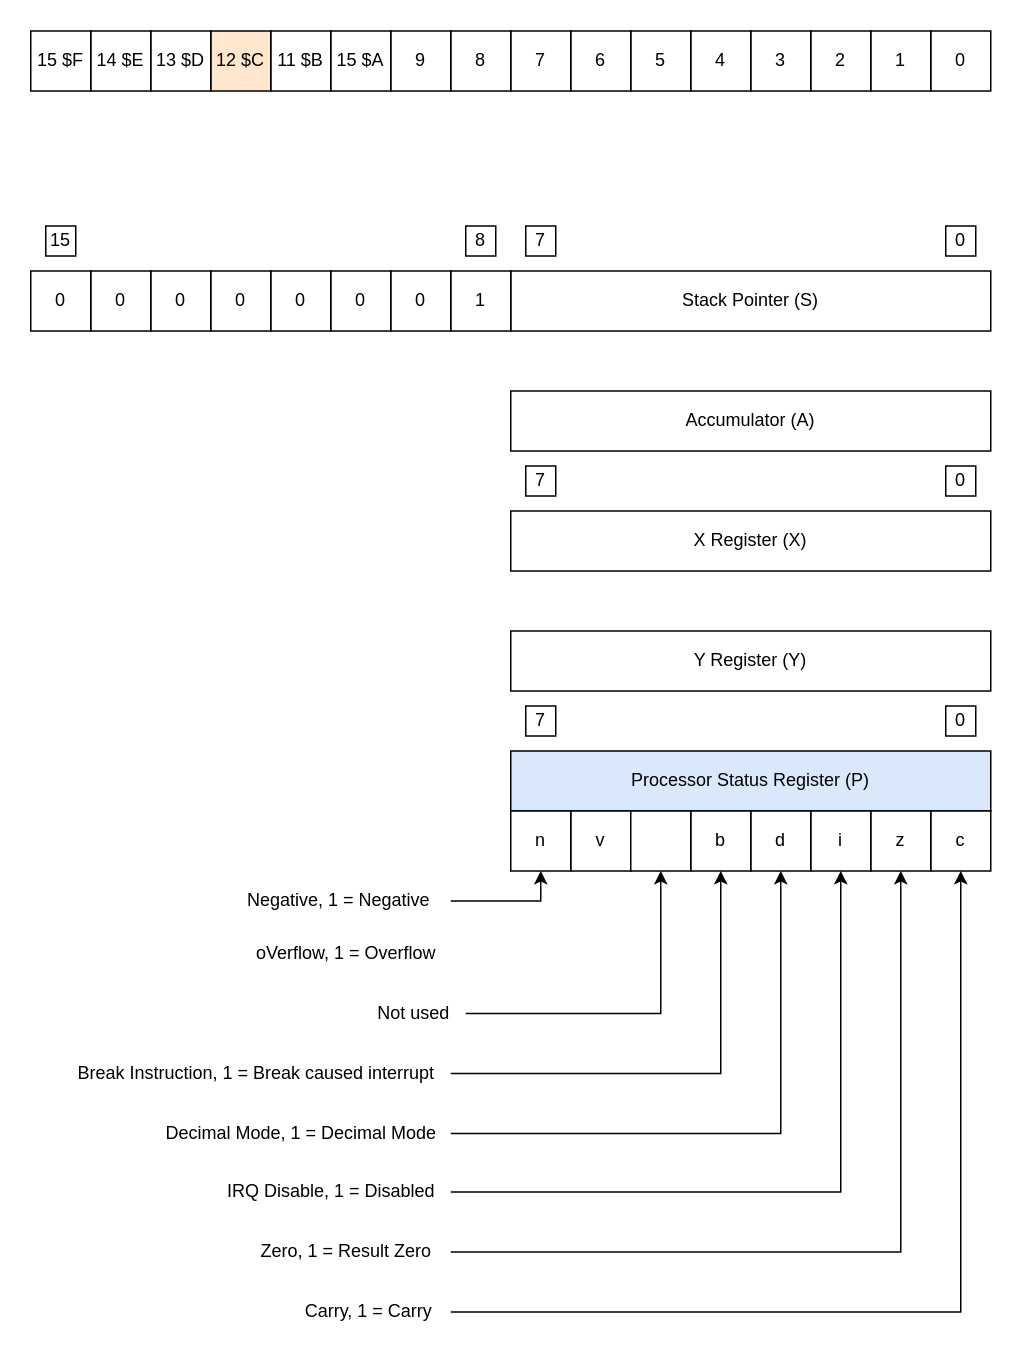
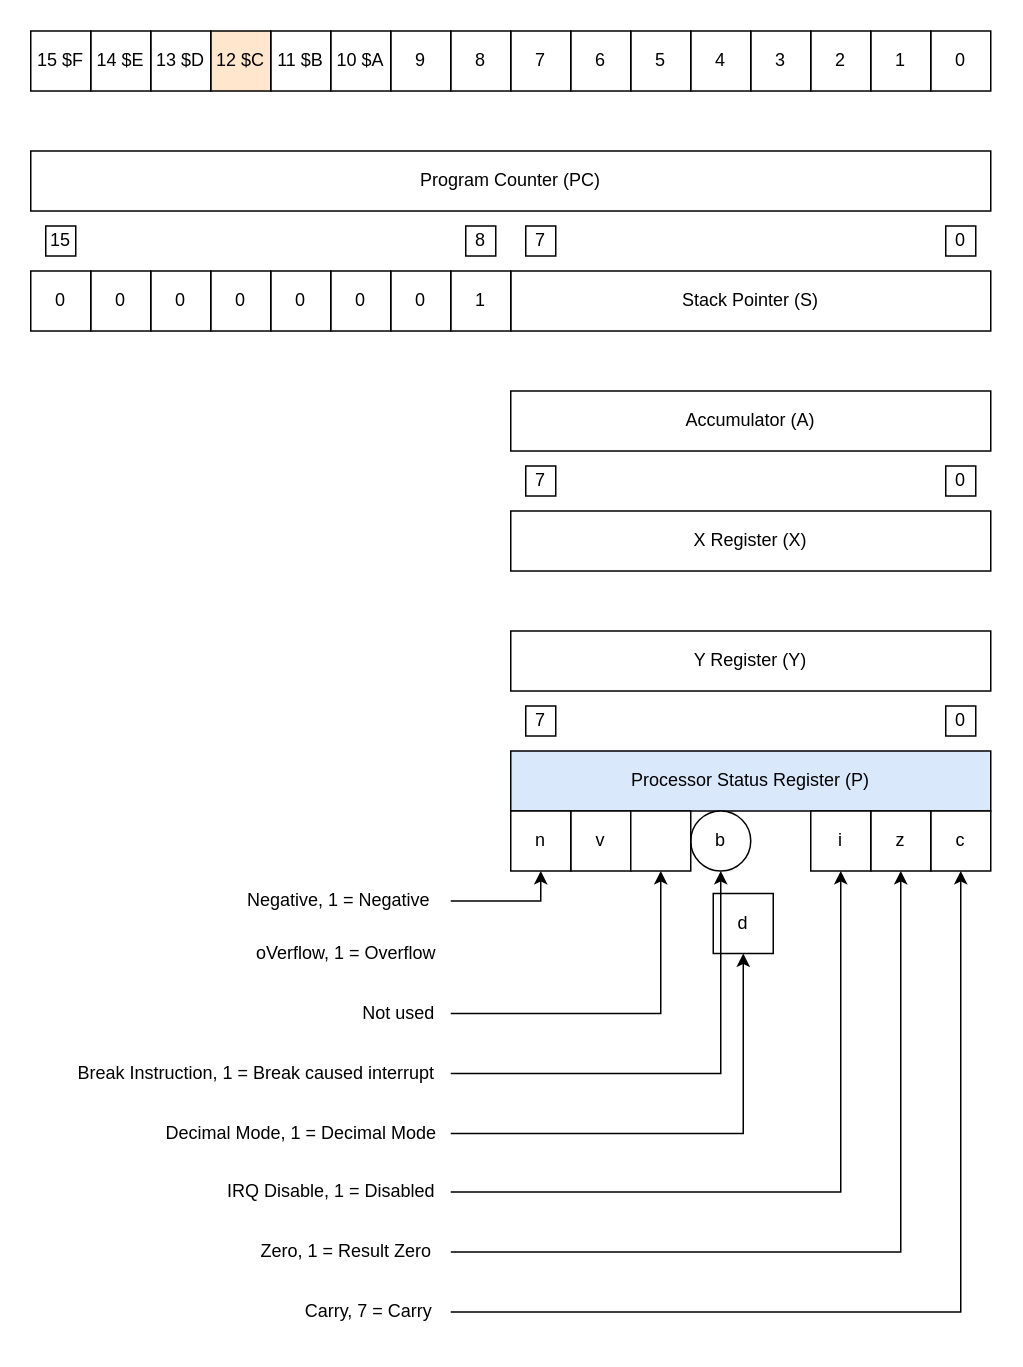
node "15 $A": label "15 $A" -> "10 $A"
node "Program Counter (PC)": added
node "b": shape rectangle -> ellipse
node "d": moved (781, 841) -> (743, 923)
node "Not used": moved (413, 1013) -> (398, 1013)
node "Carry, 1 = Carry": label "Carry, 1 = Carry" -> "Carry, 7 = Carry"
